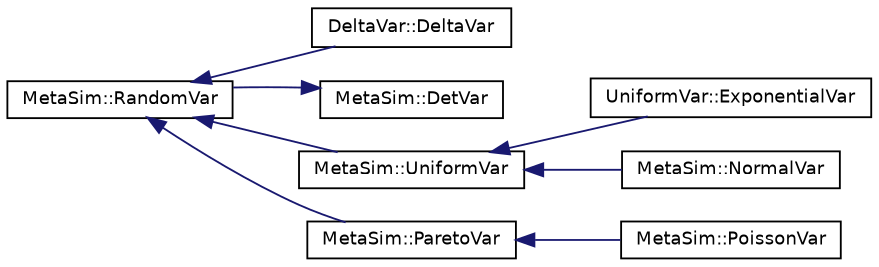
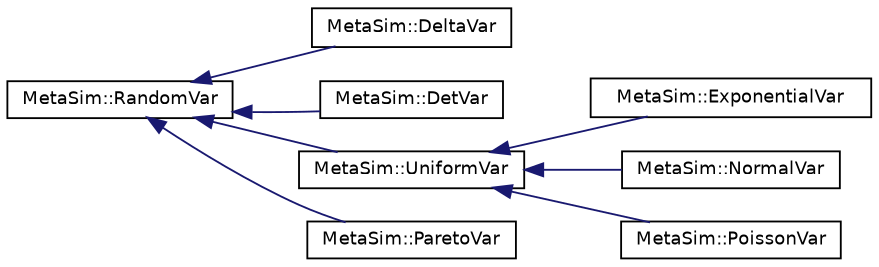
node "DeltaVar::DeltaVar": label "DeltaVar::DeltaVar" -> "MetaSim::DeltaVar"
edge "MetaSim::RandomVar" -> "MetaSim::DetVar": reversed
node "UniformVar::ExponentialVar": label "UniformVar::ExponentialVar" -> "MetaSim::ExponentialVar"
edge "MetaSim::PoissonVar" -> "MetaSim::ParetoVar": now "MetaSim::PoissonVar" -> "MetaSim::UniformVar"
